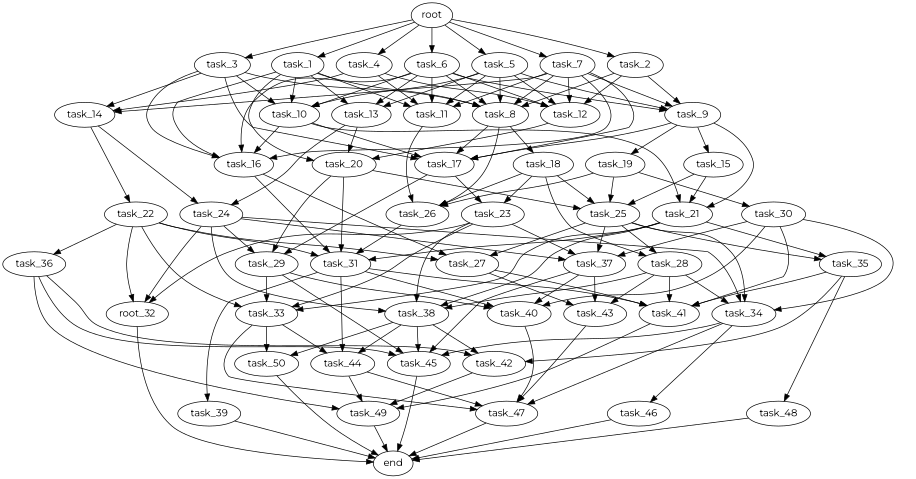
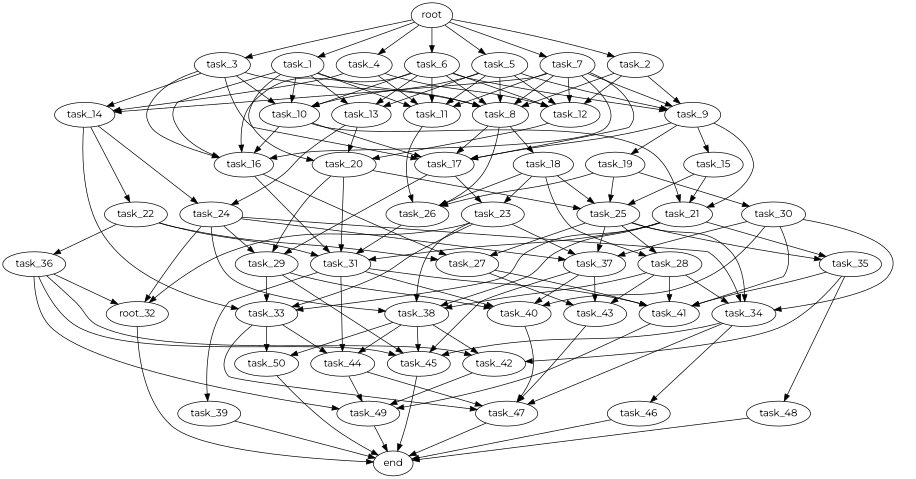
edge "task_22" -> "root_32": now "task_36" -> "root_32"
edge "task_22" -> "task_33": now "task_14" -> "task_33"
